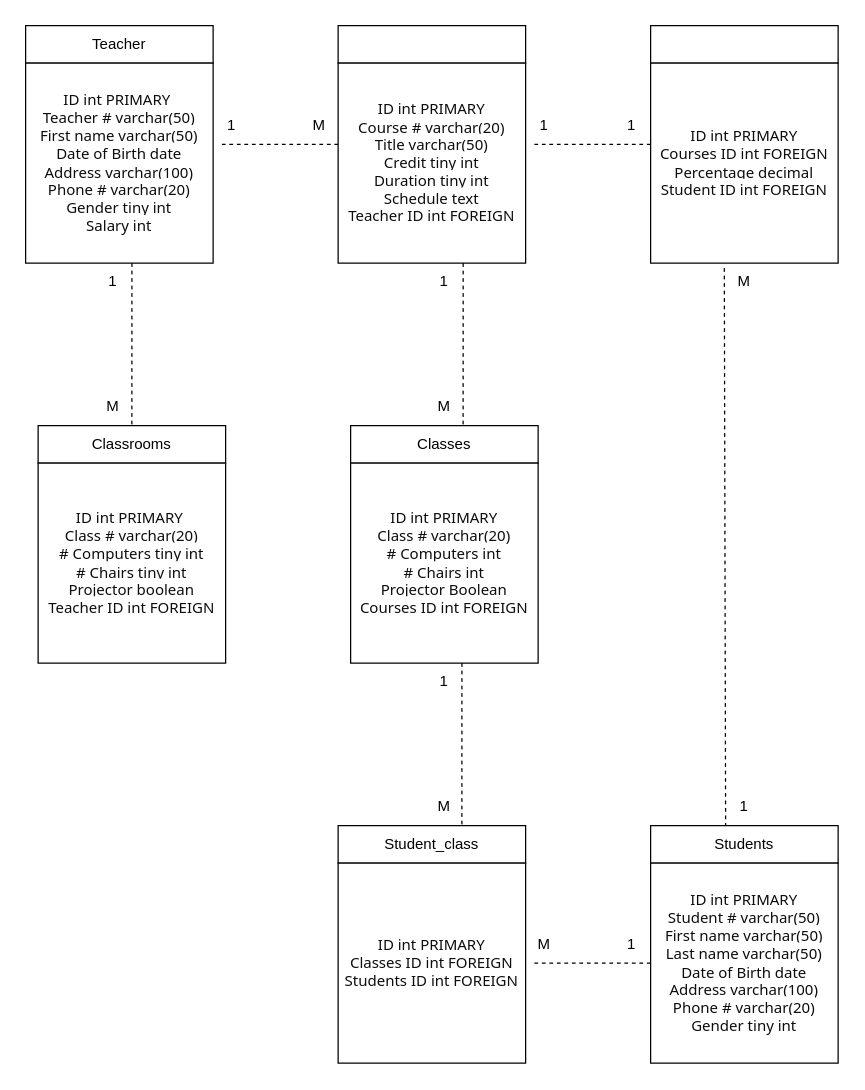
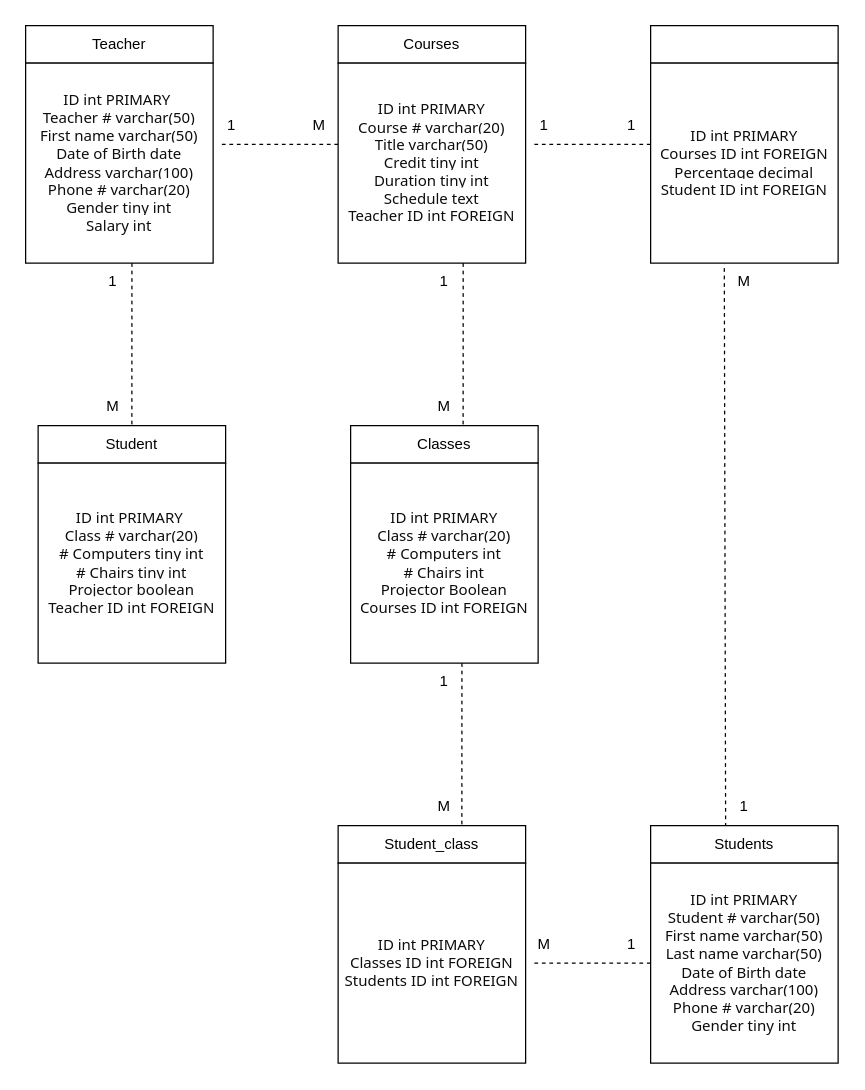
node "Courses": added
node "Classrooms": label "Classrooms" -> "Student"
